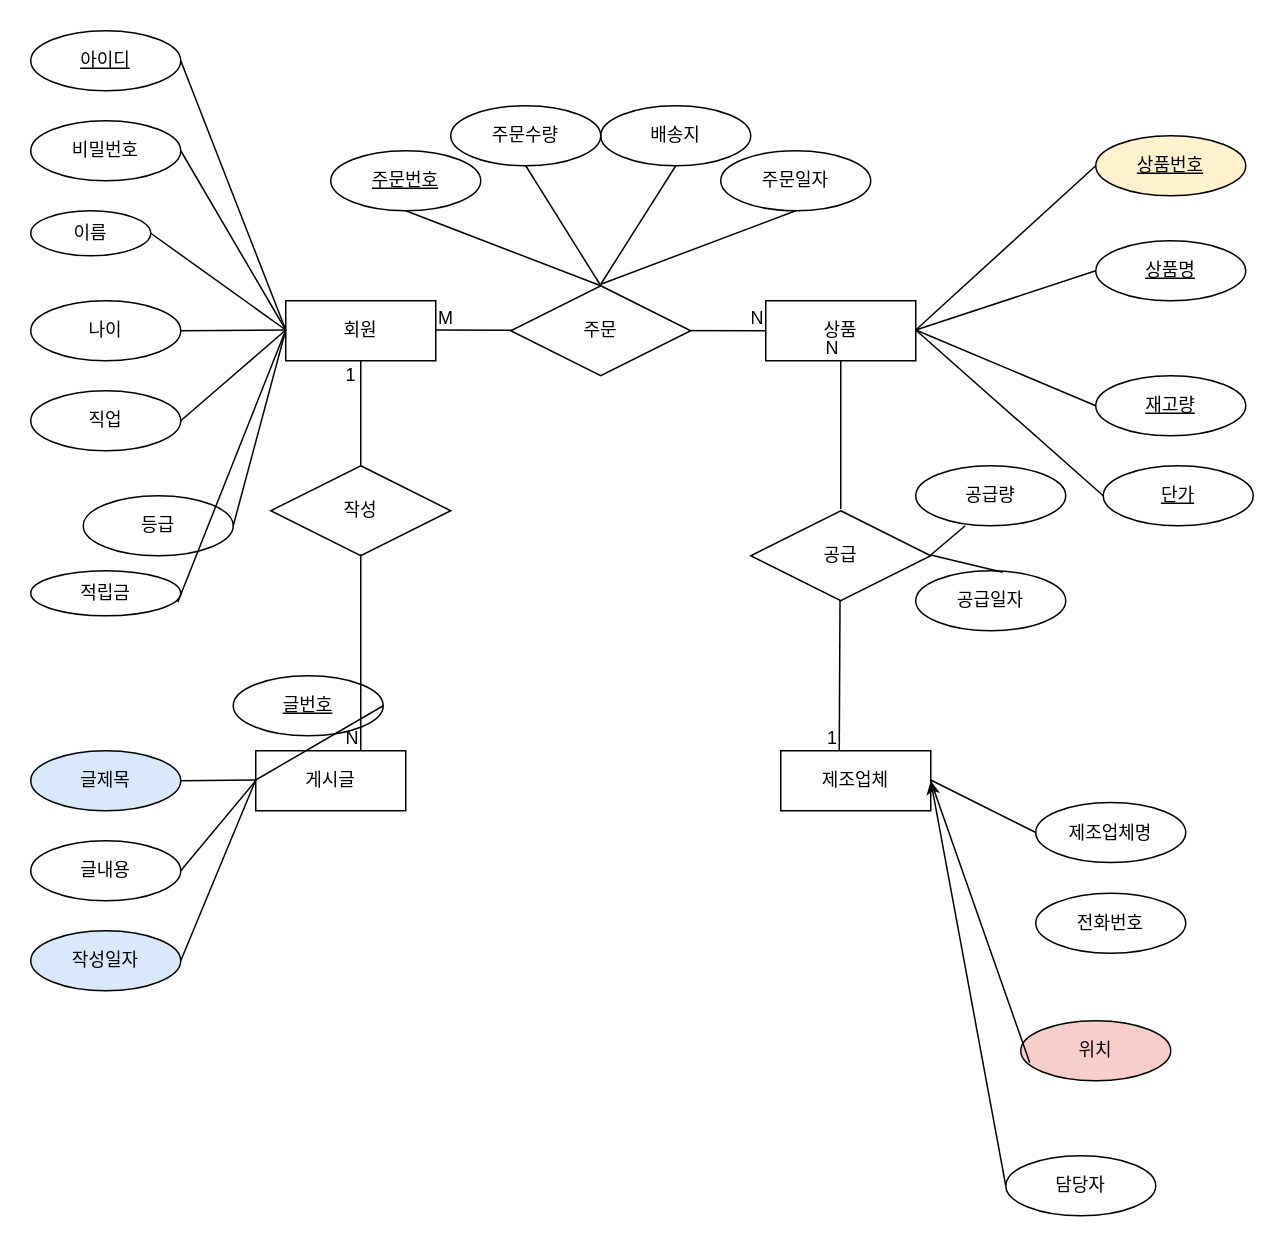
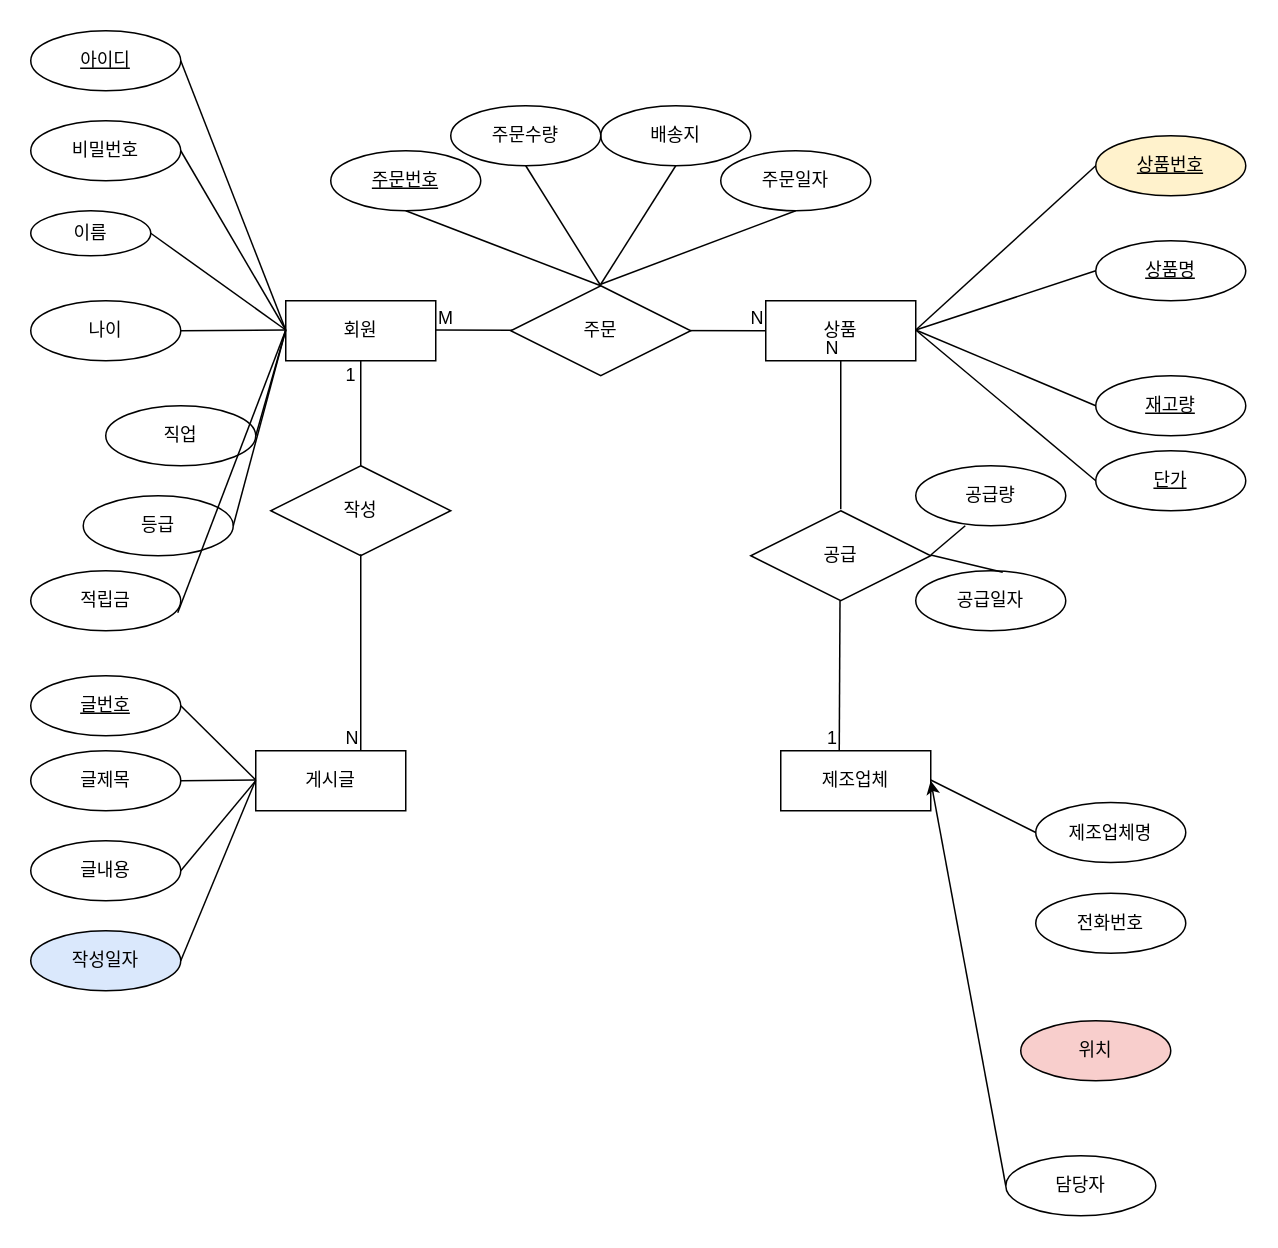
node "직업": moved (106, 421) -> (181, 436)
node "단가": moved (1178, 496) -> (1171, 481)
node "적립금": size 150x45 -> 150x60
node "글번호": moved (308, 706) -> (106, 706)
node "글제목": fillcolor #dae8fc -> #ffffff
edge "제조업체" -- "위치": removed
